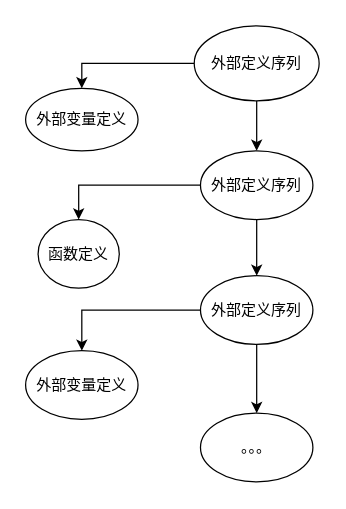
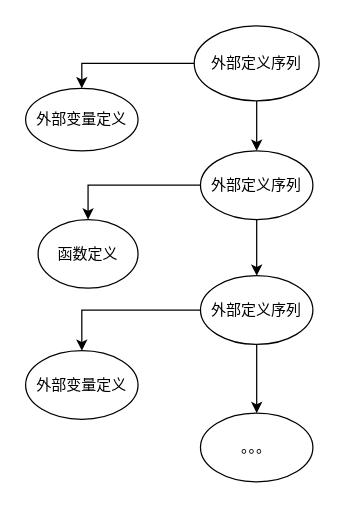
node "函数定义": size 81x69 -> 100x69
